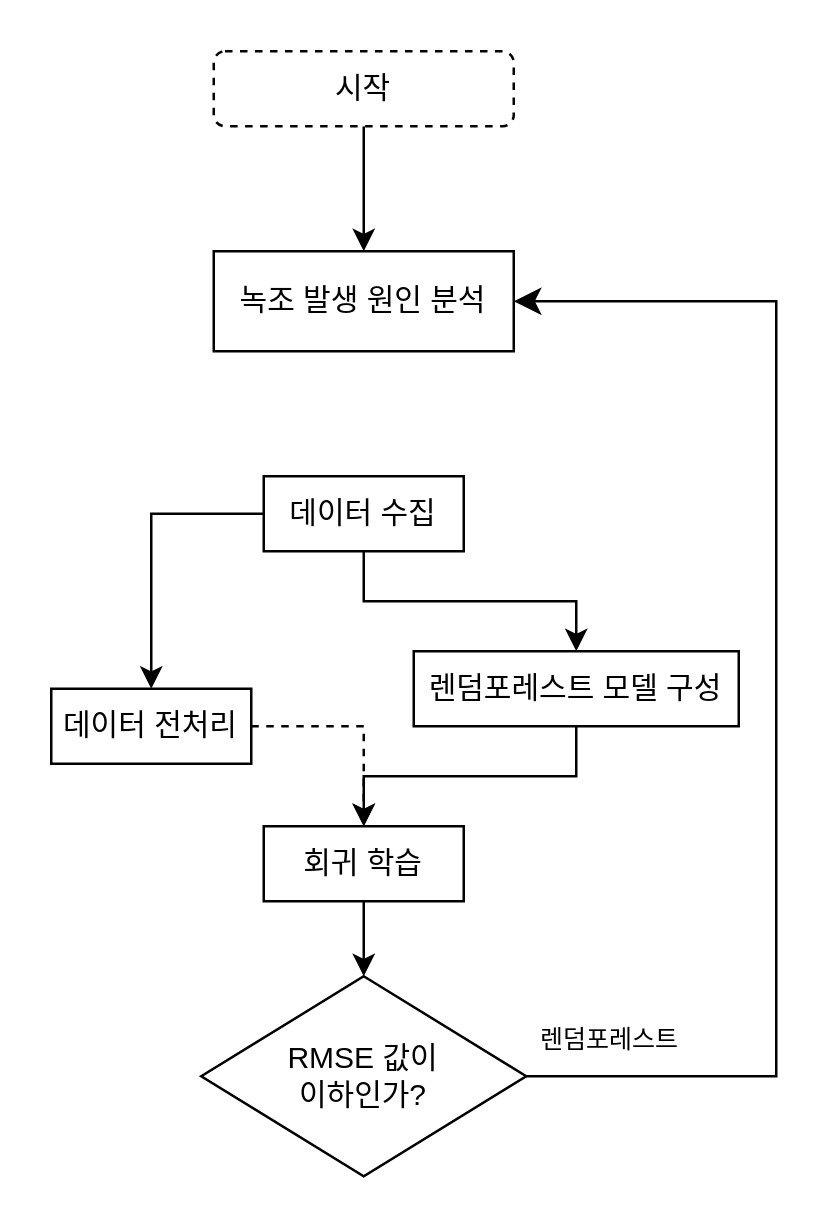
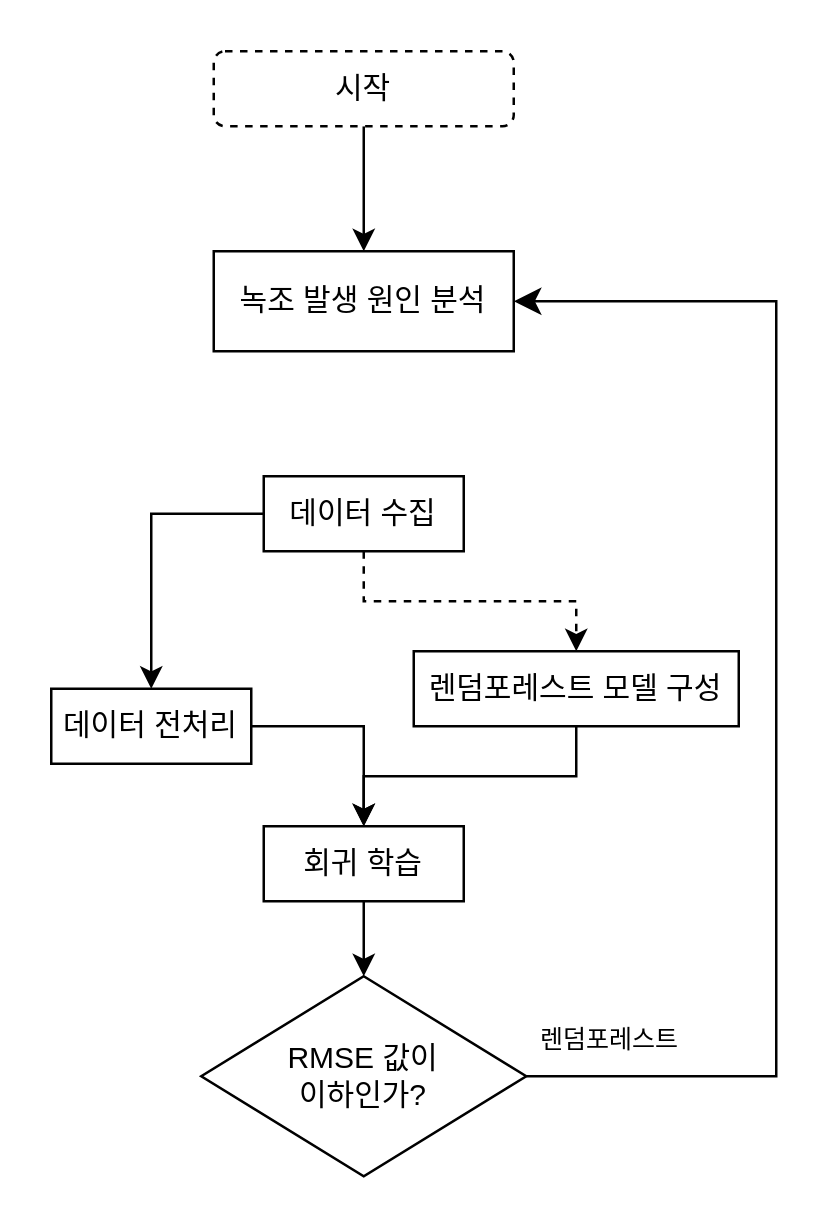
edge "데이터 수집" -> "렌덤포레스트 모델 구성": style solid -> dashed
edge "데이터 전처리" -> "회귀 학습": style dashed -> solid
